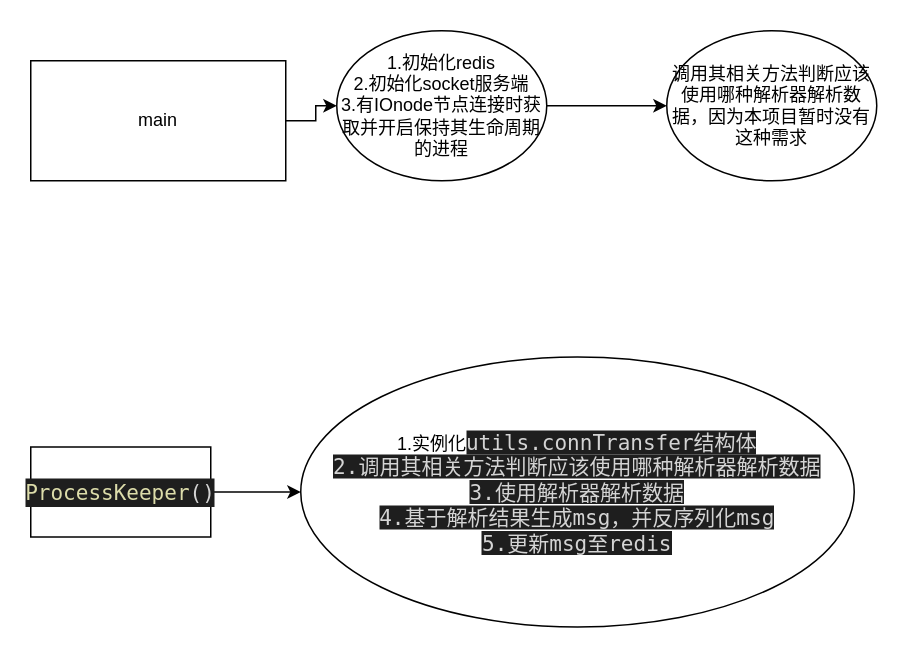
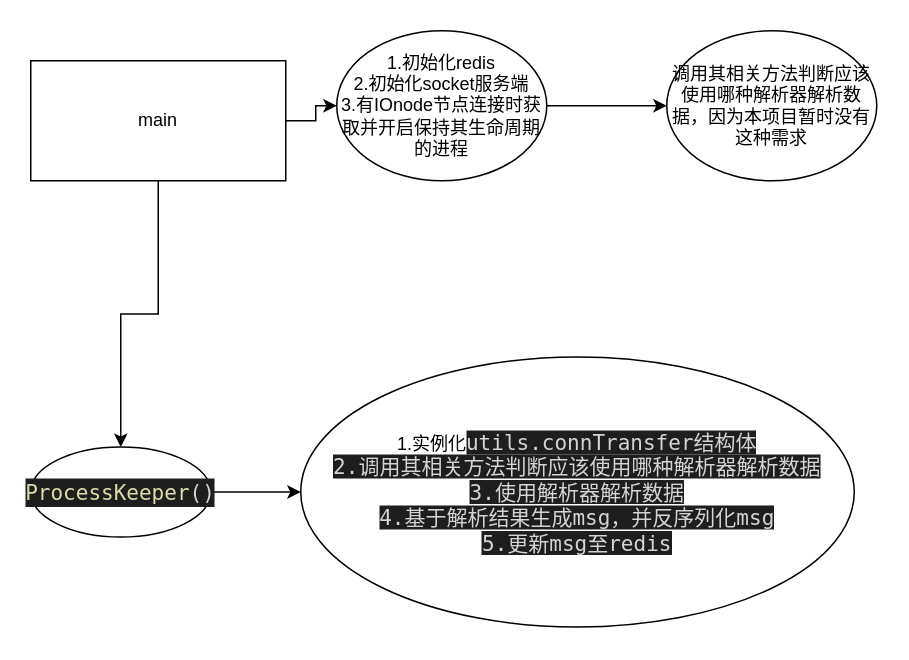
edge "main" -> "ProcessKeeper()": added
node "ProcessKeeper()": shape rectangle -> ellipse
